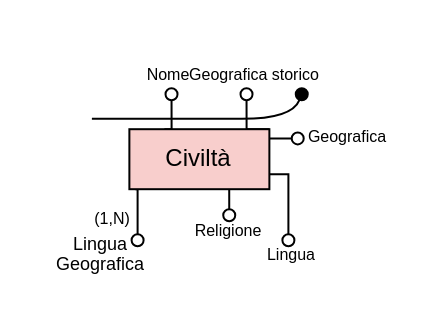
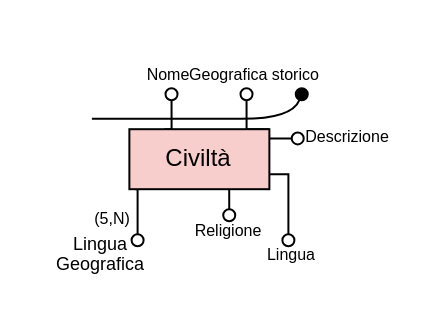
node "Geografica": label "Geografica" -> "Descrizione"
node "(1,N)": label "(1,N)" -> "(5,N)"
